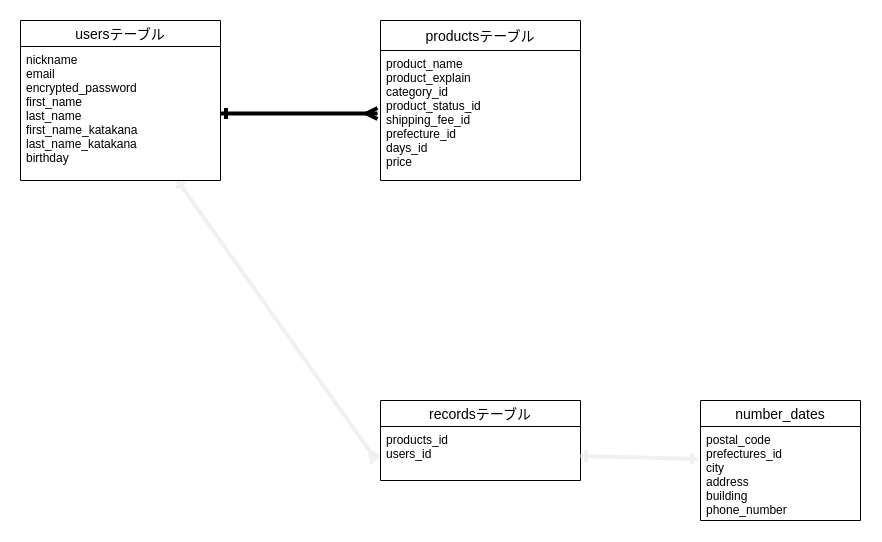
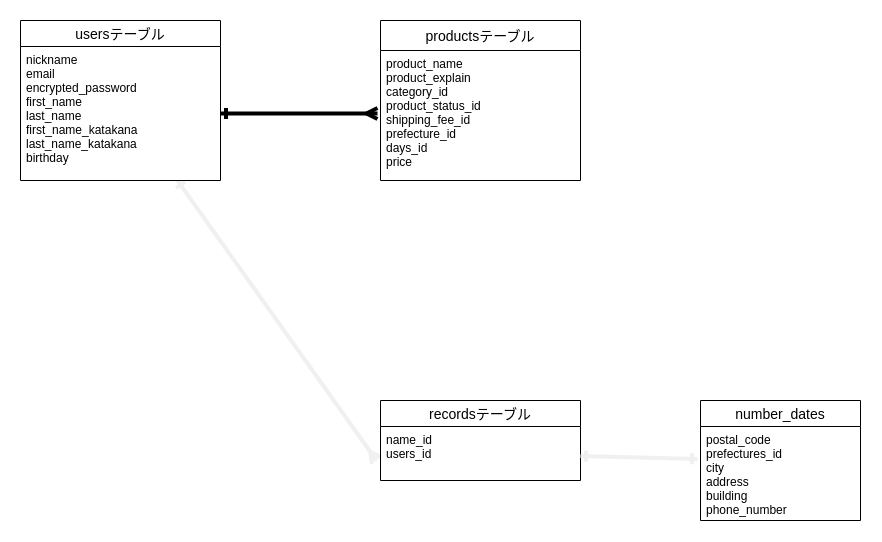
node "products_id users_id": label "products_id users_id" -> "name_id users_id"
